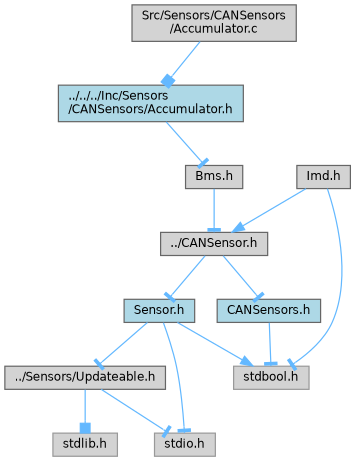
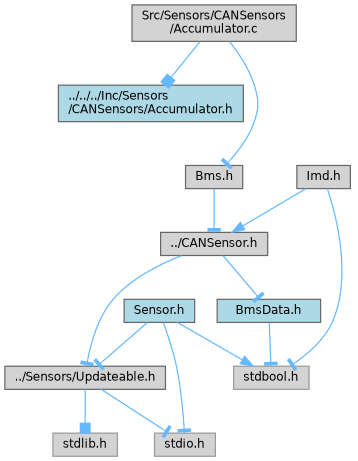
edge "../../../Inc/Sensors /CANSensors/Accumulator.h" -> "Bms.h": now "Src/Sensors/CANSensors /Accumulator.c" -> "Bms.h"
edge "../CANSensor.h" -> "Sensor.h": now "../CANSensor.h" -> "../Sensors/Updateable.h"
node "CANSensors.h": label "CANSensors.h" -> "BmsData.h"
